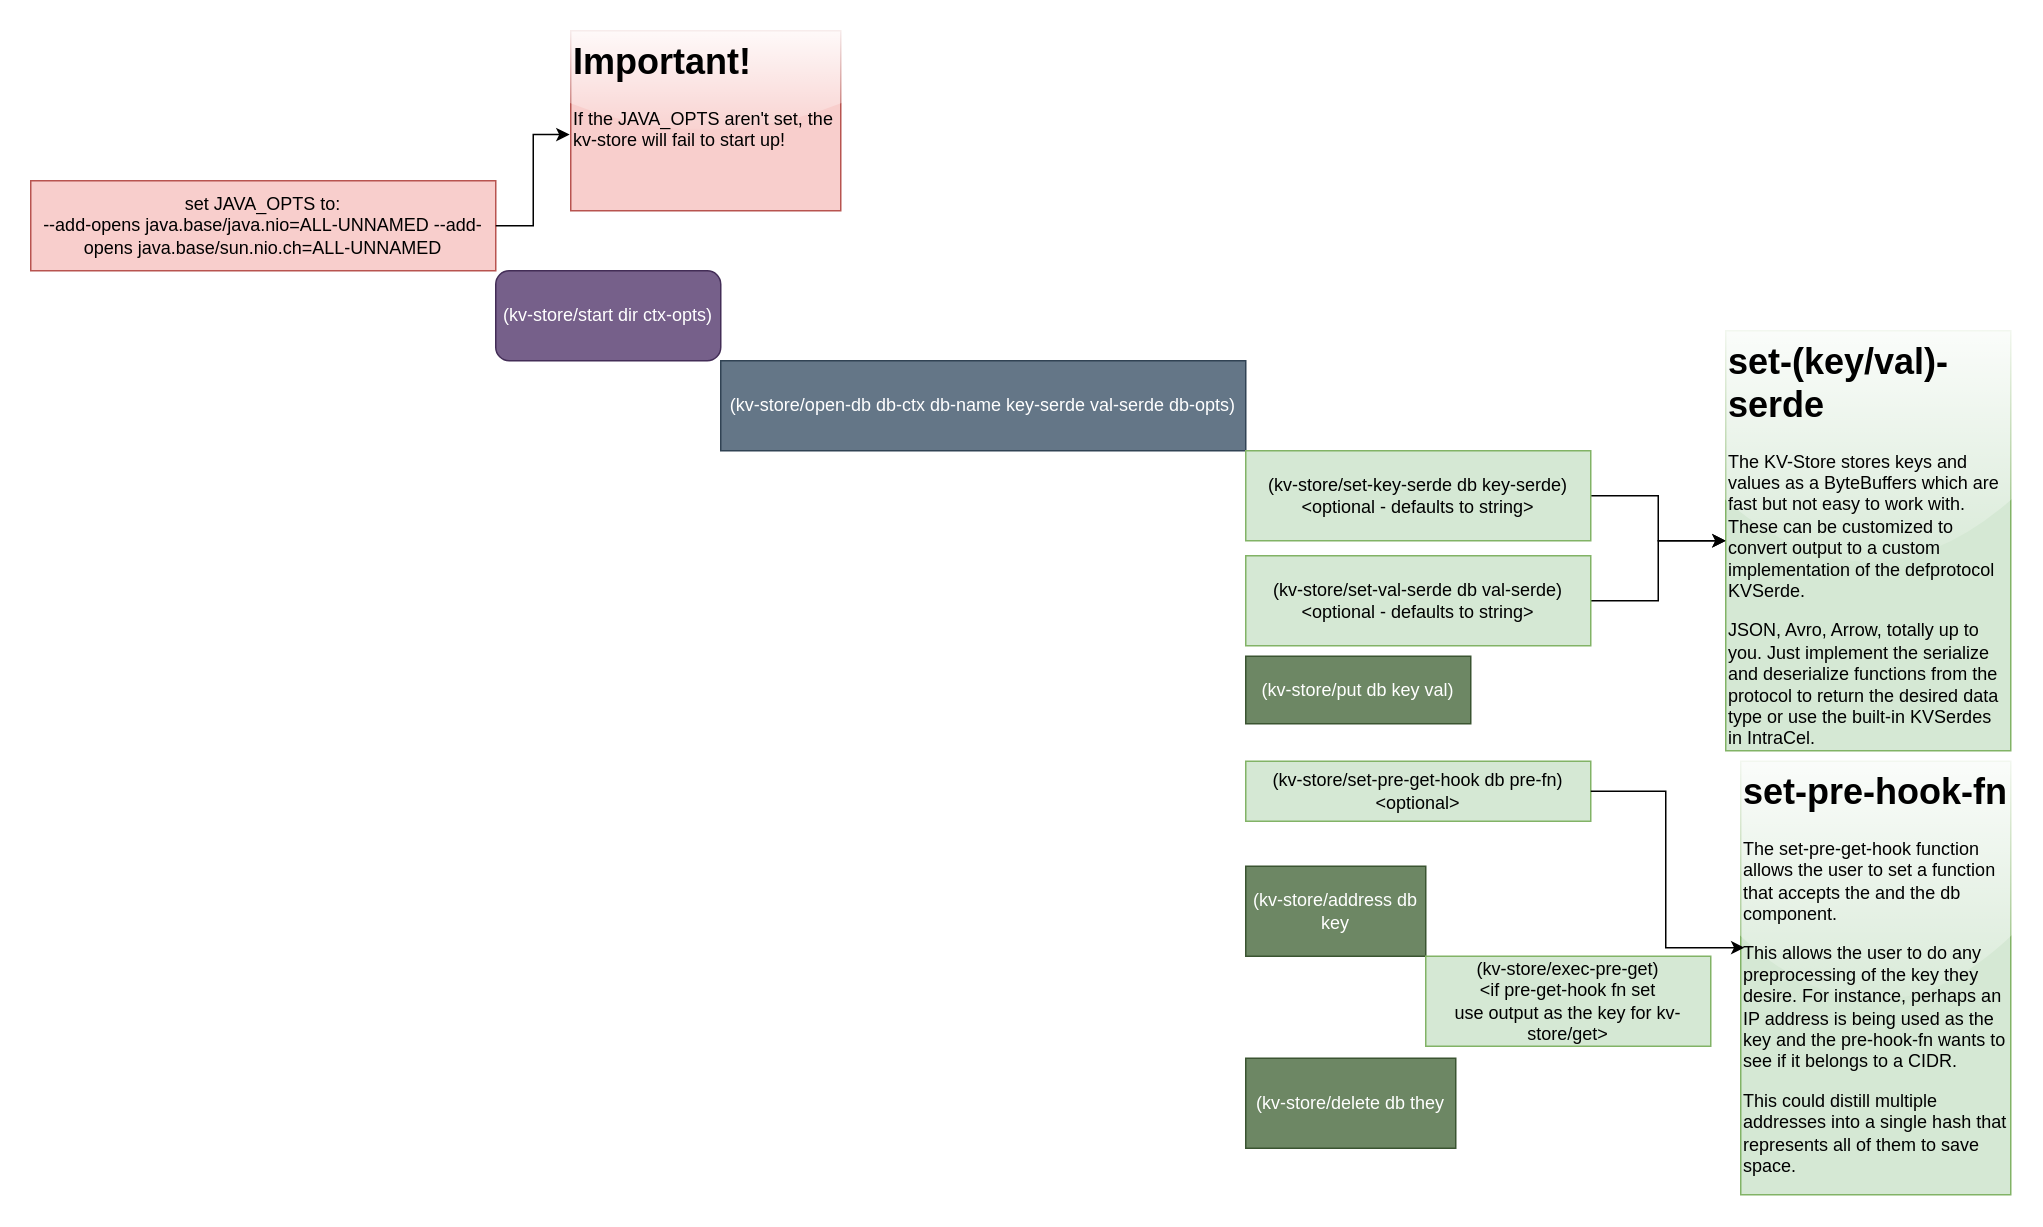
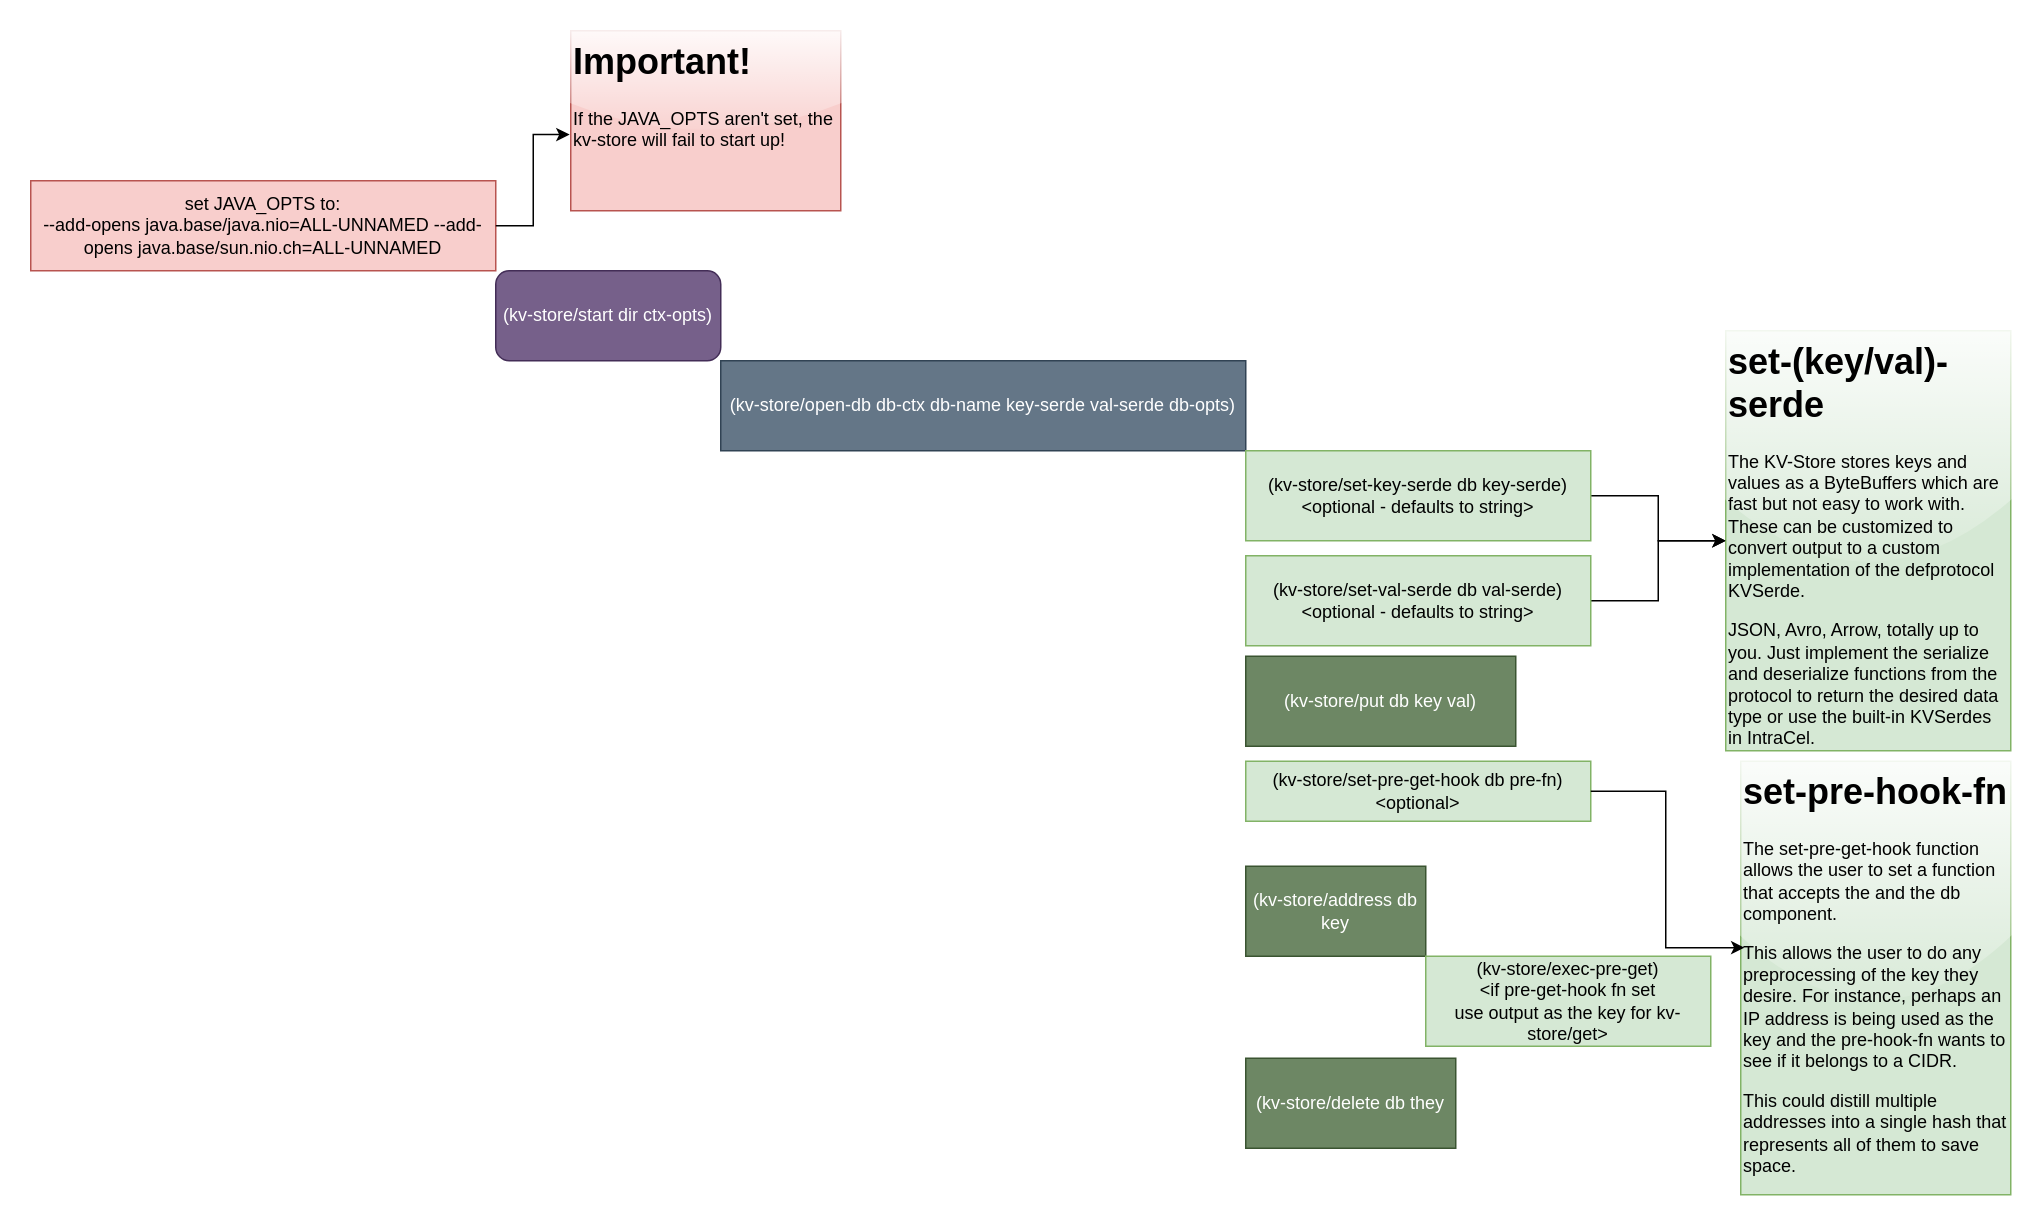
node "(kv-store/put db key val)": size 225x68 -> 270x90
